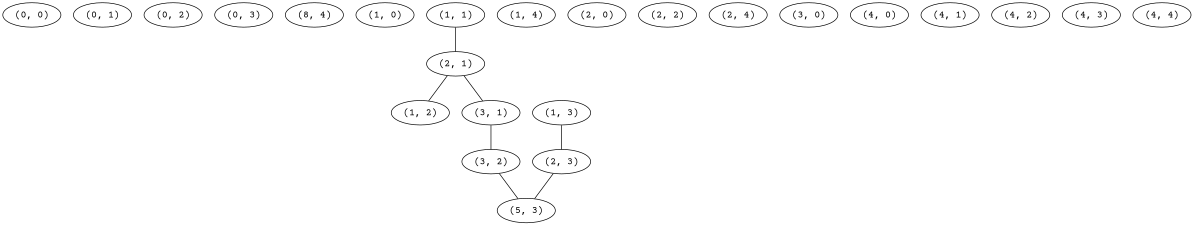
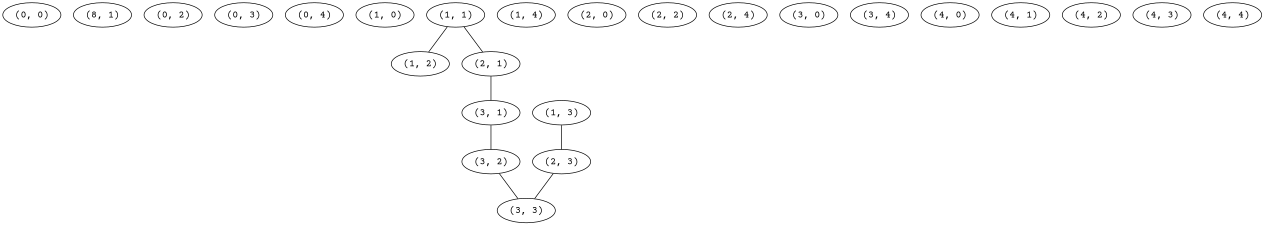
node "(0, 1)": label "(0, 1)" -> "(8, 1)"
node "(8, 4)": label "(8, 4)" -> "(0, 4)"
node "(3, 4)": added
edge "(2, 1)" -- "(1, 2)": now "(1, 1)" -- "(1, 2)"
node "(5, 3)": label "(5, 3)" -> "(3, 3)"
